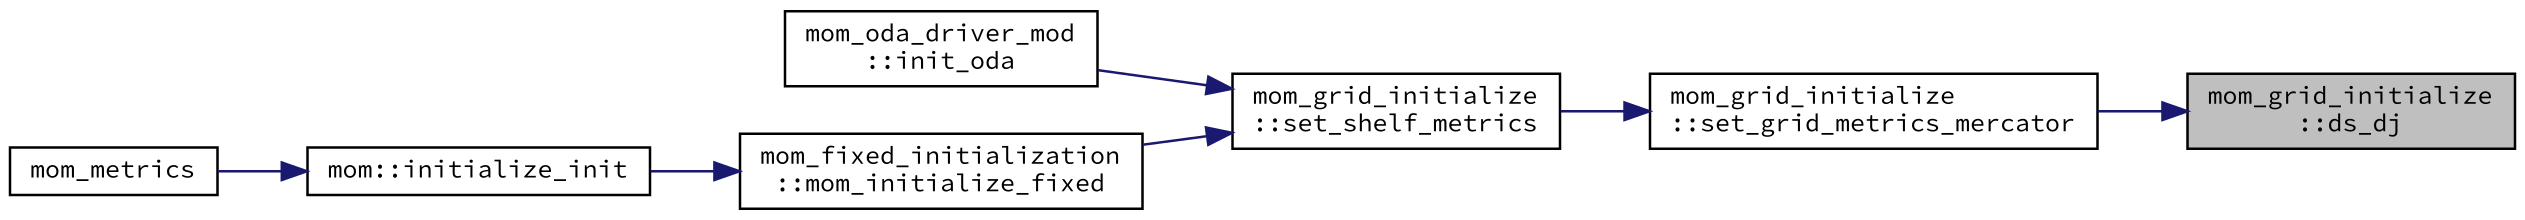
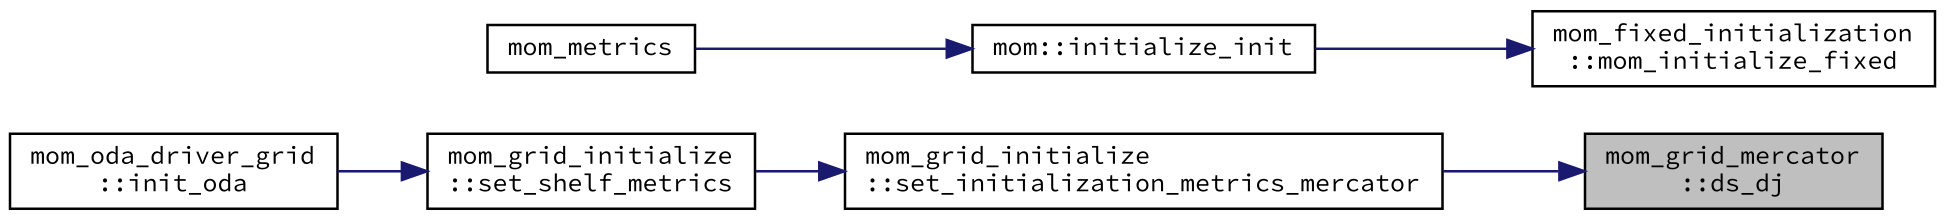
node "mom_oda_driver_mod ::init_oda": label "mom_oda_driver_mod ::init_oda" -> "mom_oda_driver_grid ::init_oda"
node "mom_grid_initialize ::set_grid_metrics_mercator": label "mom_grid_initialize ::set_grid_metrics_mercator" -> "mom_grid_initialize ::set_initialization_metrics_mercator"
node "mom_grid_initialize ::ds_dj": label "mom_grid_initialize ::ds_dj" -> "mom_grid_mercator ::ds_dj"
edge "mom_fixed_initialization ::mom_initialize_fixed" -> "mom_grid_initialize ::set_shelf_metrics": removed
